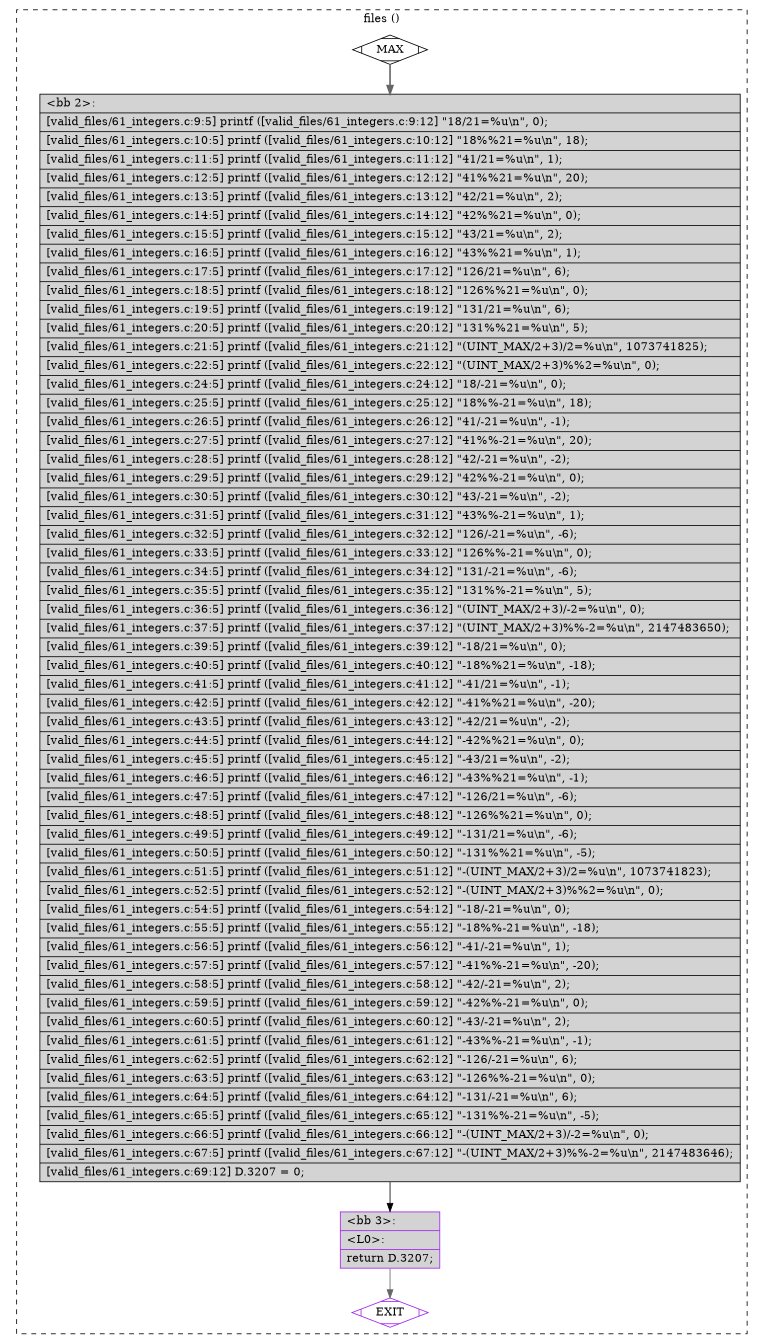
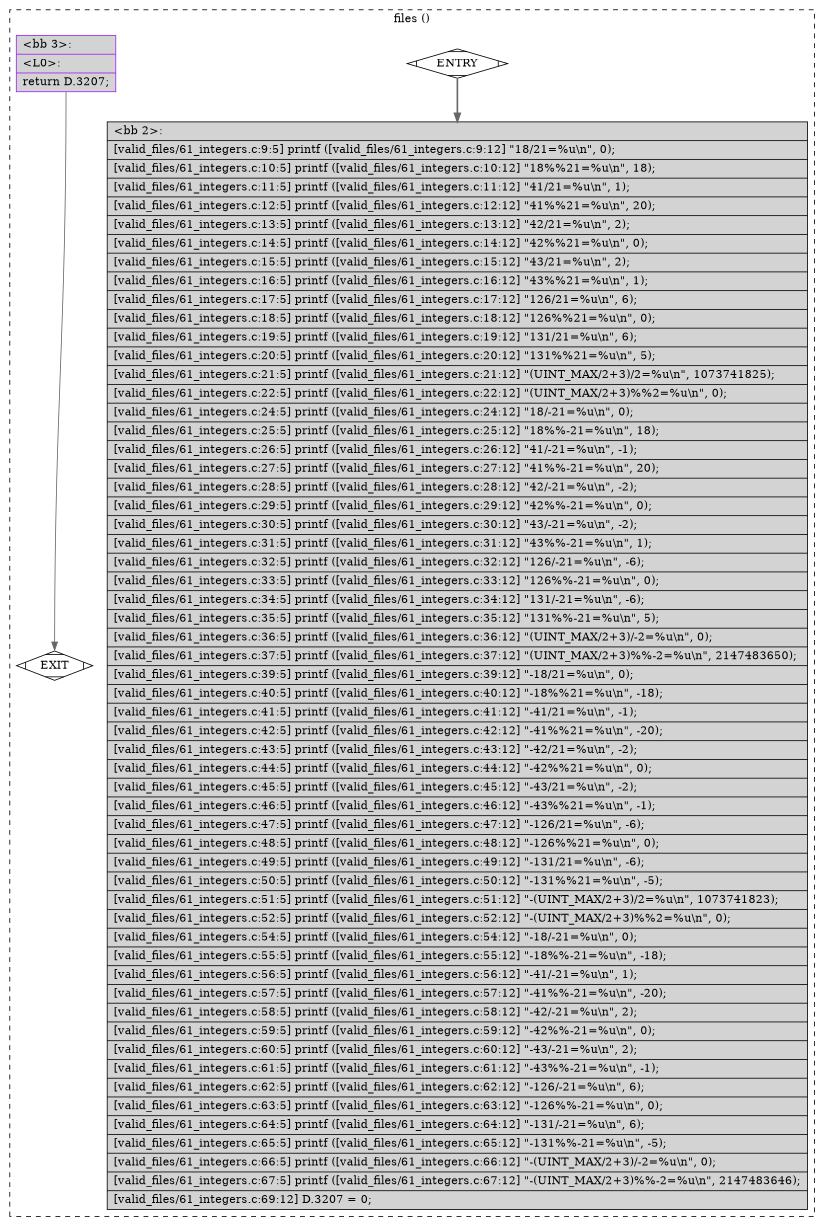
node "MAX": label "MAX" -> "ENTRY"
edge "<bb 2>:" -> "<bb 3>:": removed
node "EXIT": color purple -> black
